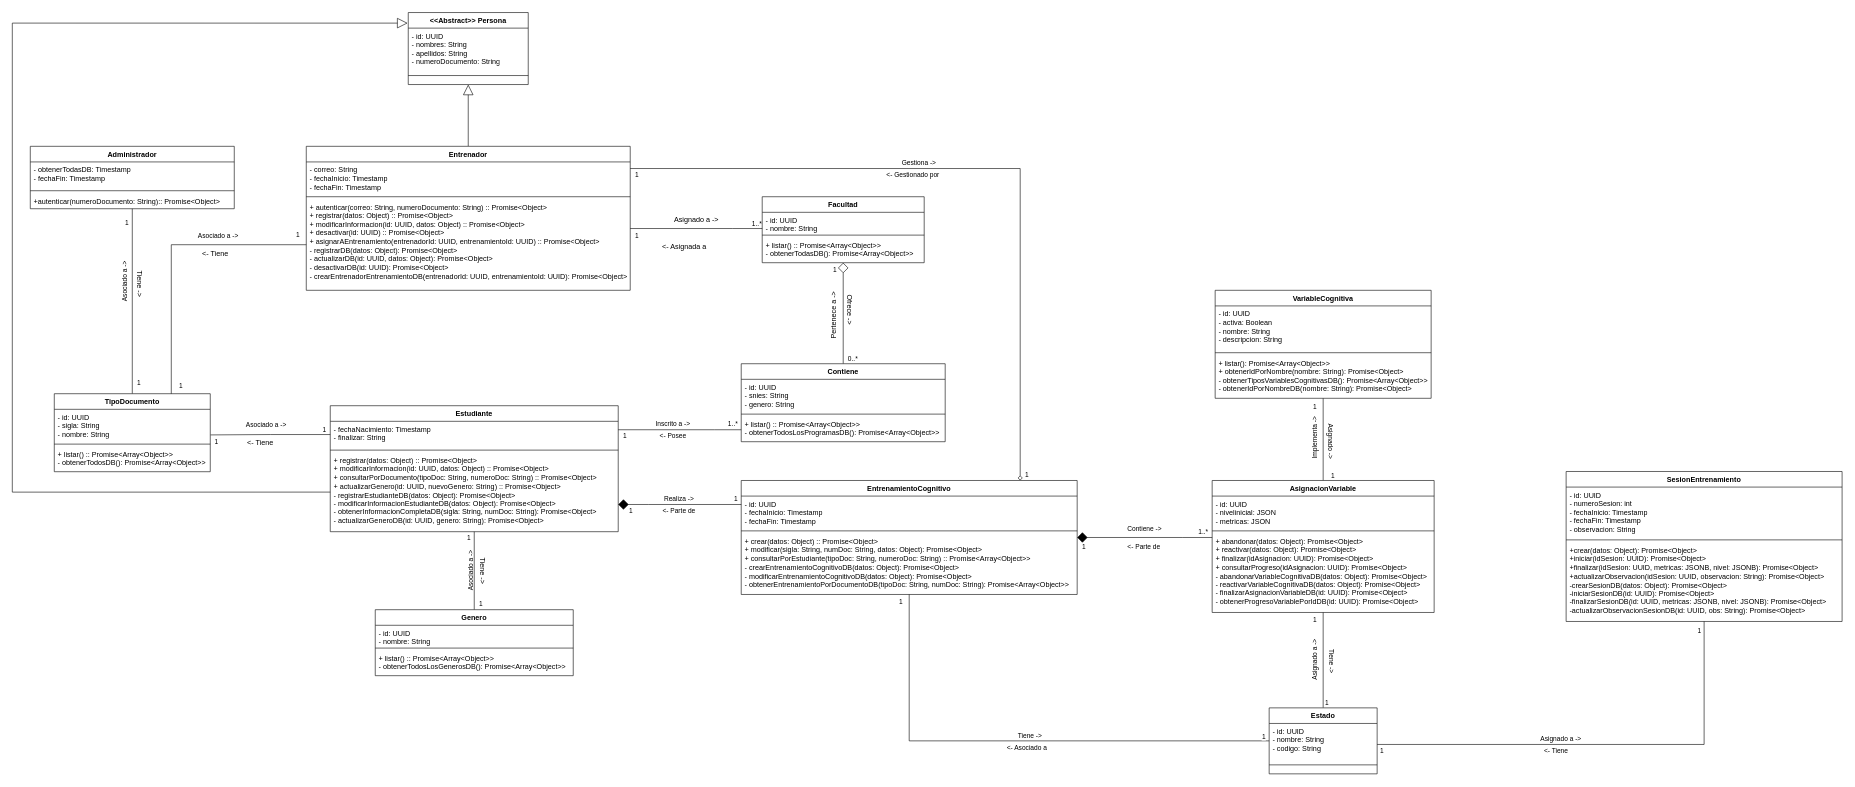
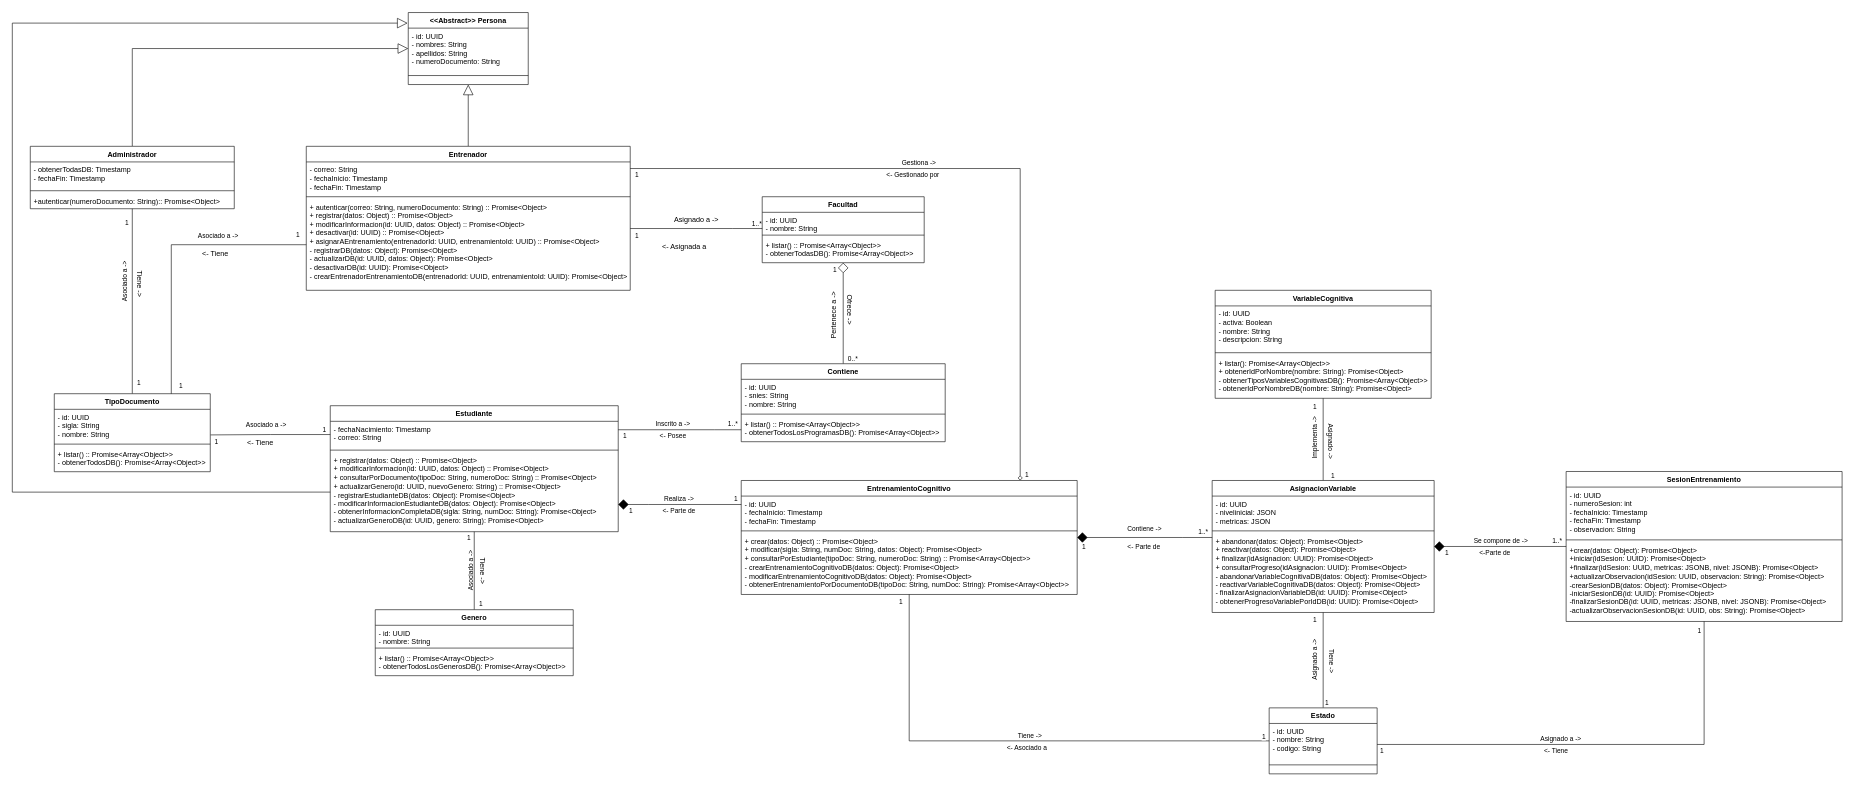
edge "Administrador" -> "<<Abstract>> Persona": added
node "- id: UUID - snies: String - genero: String": label "- id: UUID - snies: String - genero: String" -> "- id: UUID - snies: String - nombre: String"
node "- fechaNacimiento: Timestamp - finalizar: String": label "- fechaNacimiento: Timestamp - finalizar: String" -> "- fechaNacimiento: Timestamp - correo: String"
edge "SesionEntrenamiento" -> "AsignacionVariable": added, labels "1..*", "<-Parte de", "Se compone de ->", "1"
